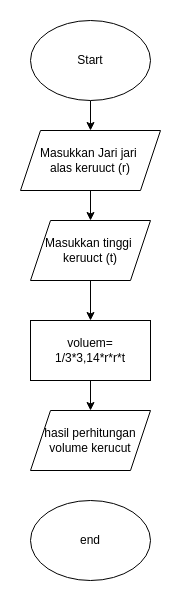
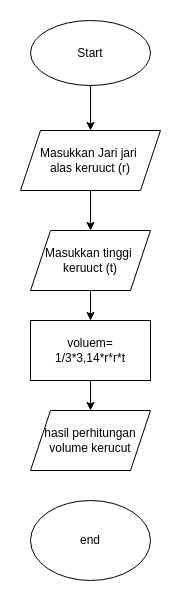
node "Start": size 120x80 -> 120x65
node "Masukkan tinggi keruuct (t)": moved (91, 251) -> (91, 261)
